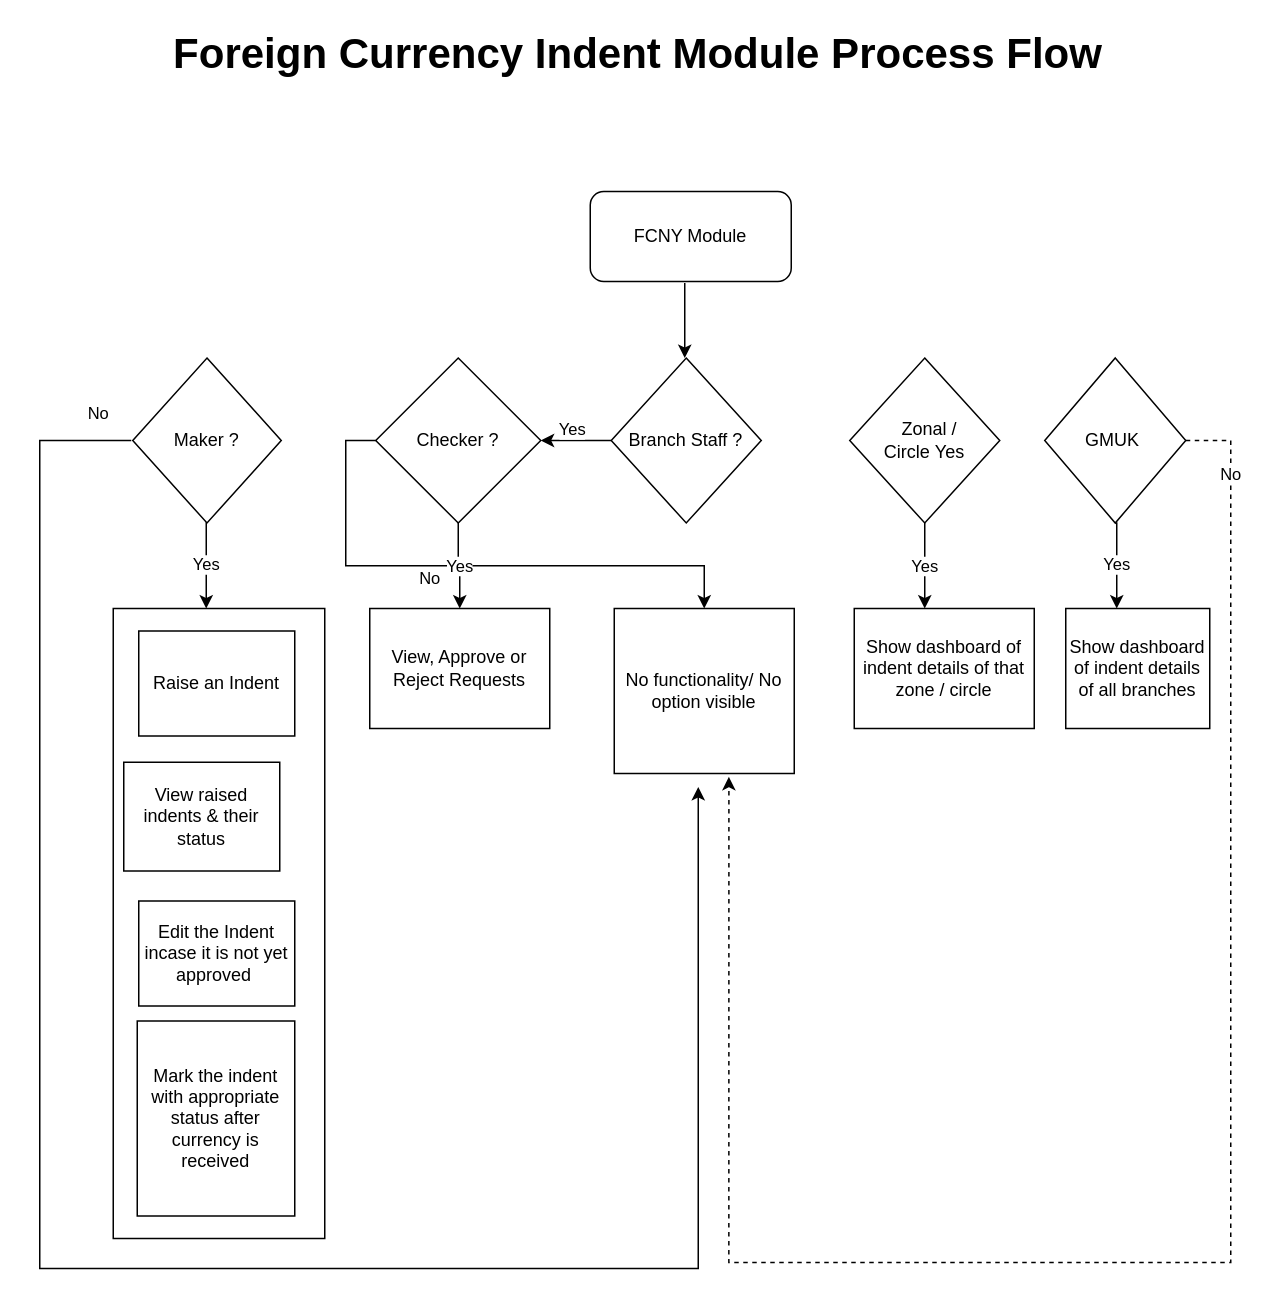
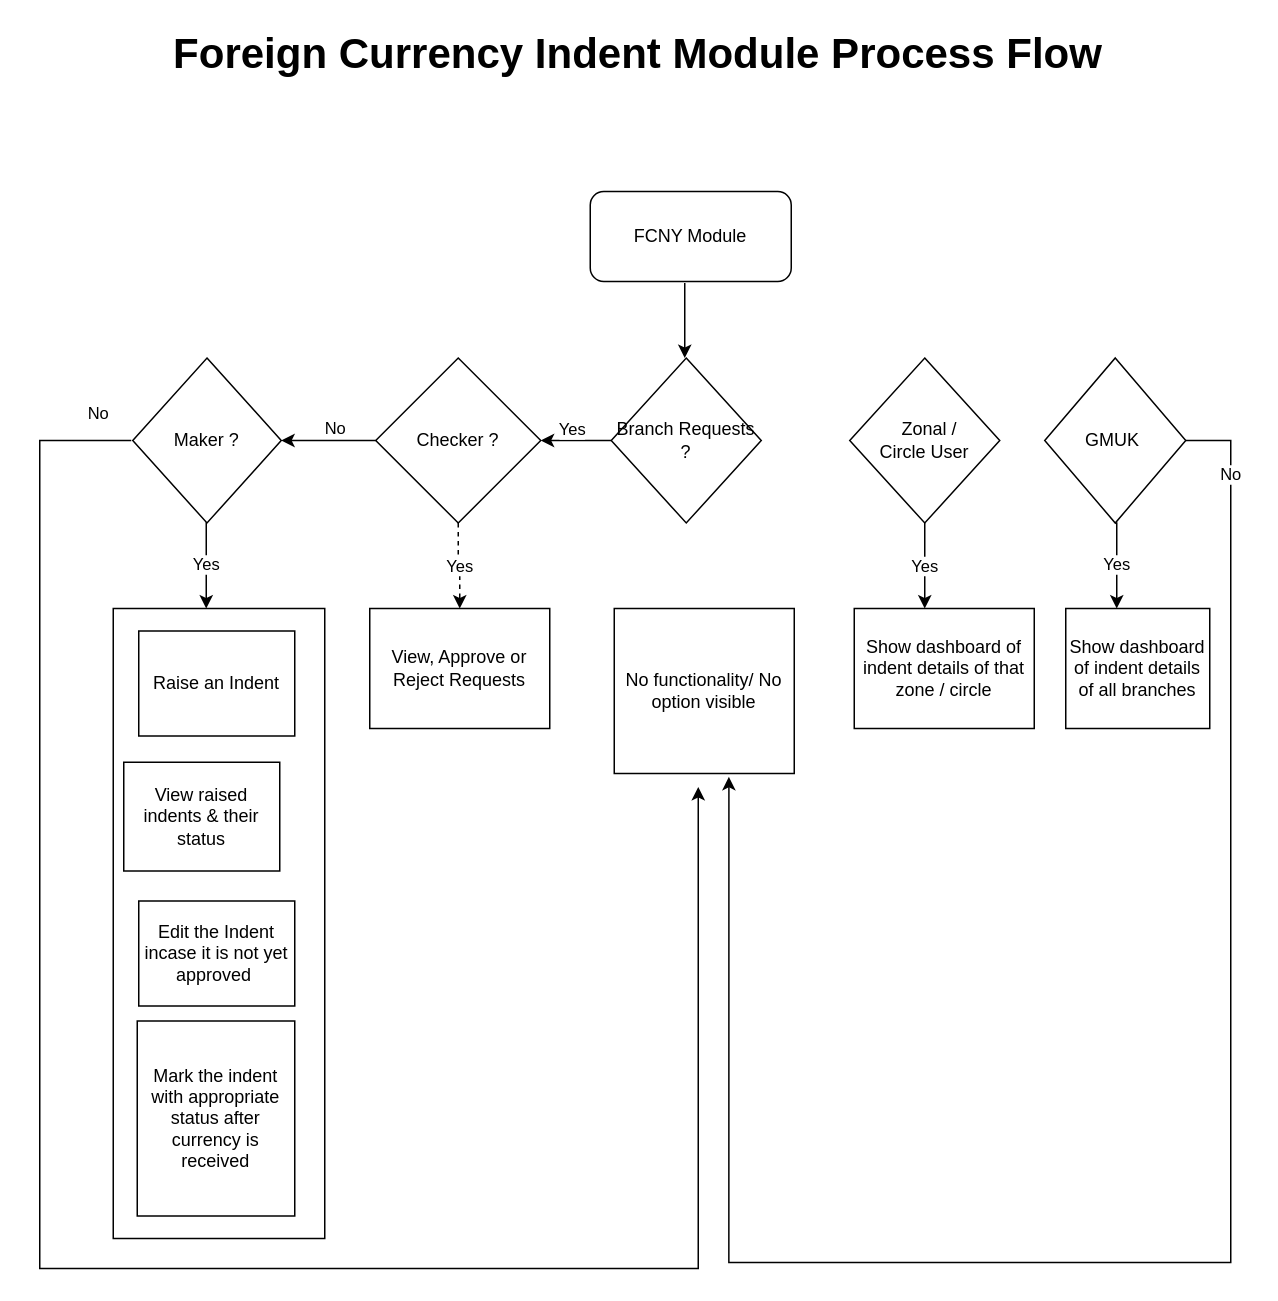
node "Branch Staff ?": label "Branch Staff ?" -> "Branch Requests ?"
node "Zonal / Circle Yes": label "Zonal / Circle Yes" -> "Zonal / Circle User"
edge "Checker ?" -> "View, Approve or Reject Requests": style solid -> dashed
edge "Checker ?" -> "No functionality/ No option visible": now "Checker ?" -> "Maker ?"
edge "GMUK" -> "No functionality/ No option visible": style dashed -> solid
